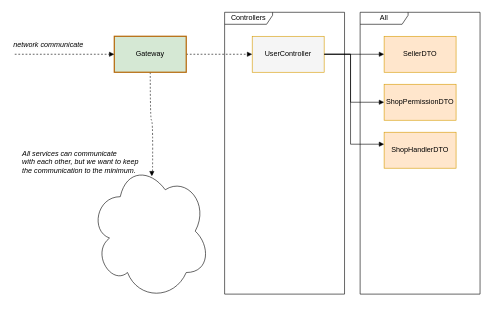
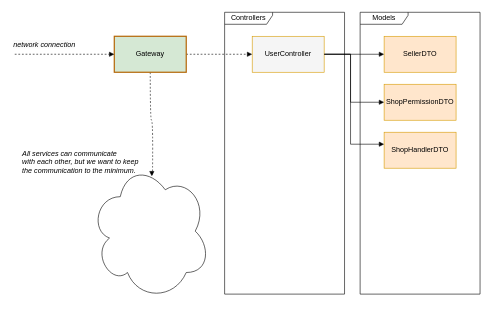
node "All": label "All" -> "Models"
node "network communicate": label "network communicate" -> "network connection"
